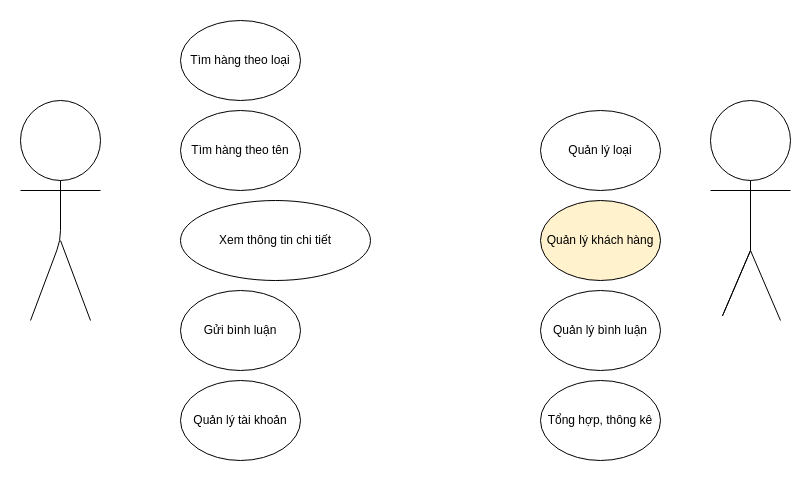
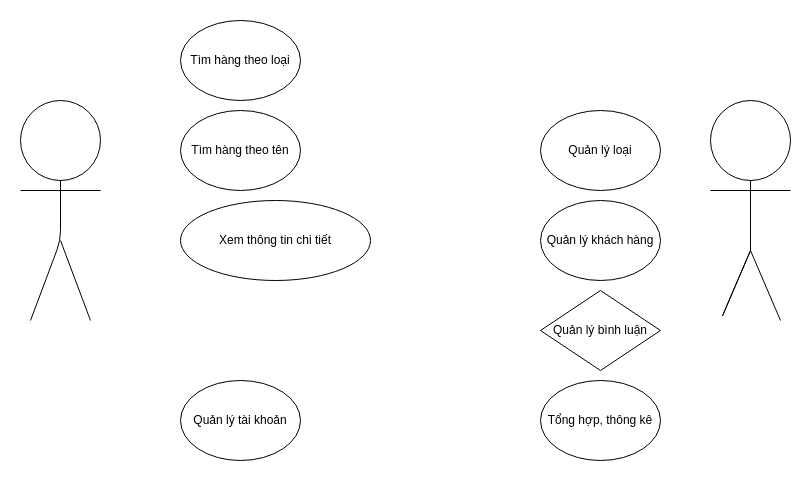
node "Quản lý khách hàng": fillcolor #fff2cc -> #ffffff
node "Gửi bình luận": removed
node "Quản lý bình luận": shape ellipse -> diamond
